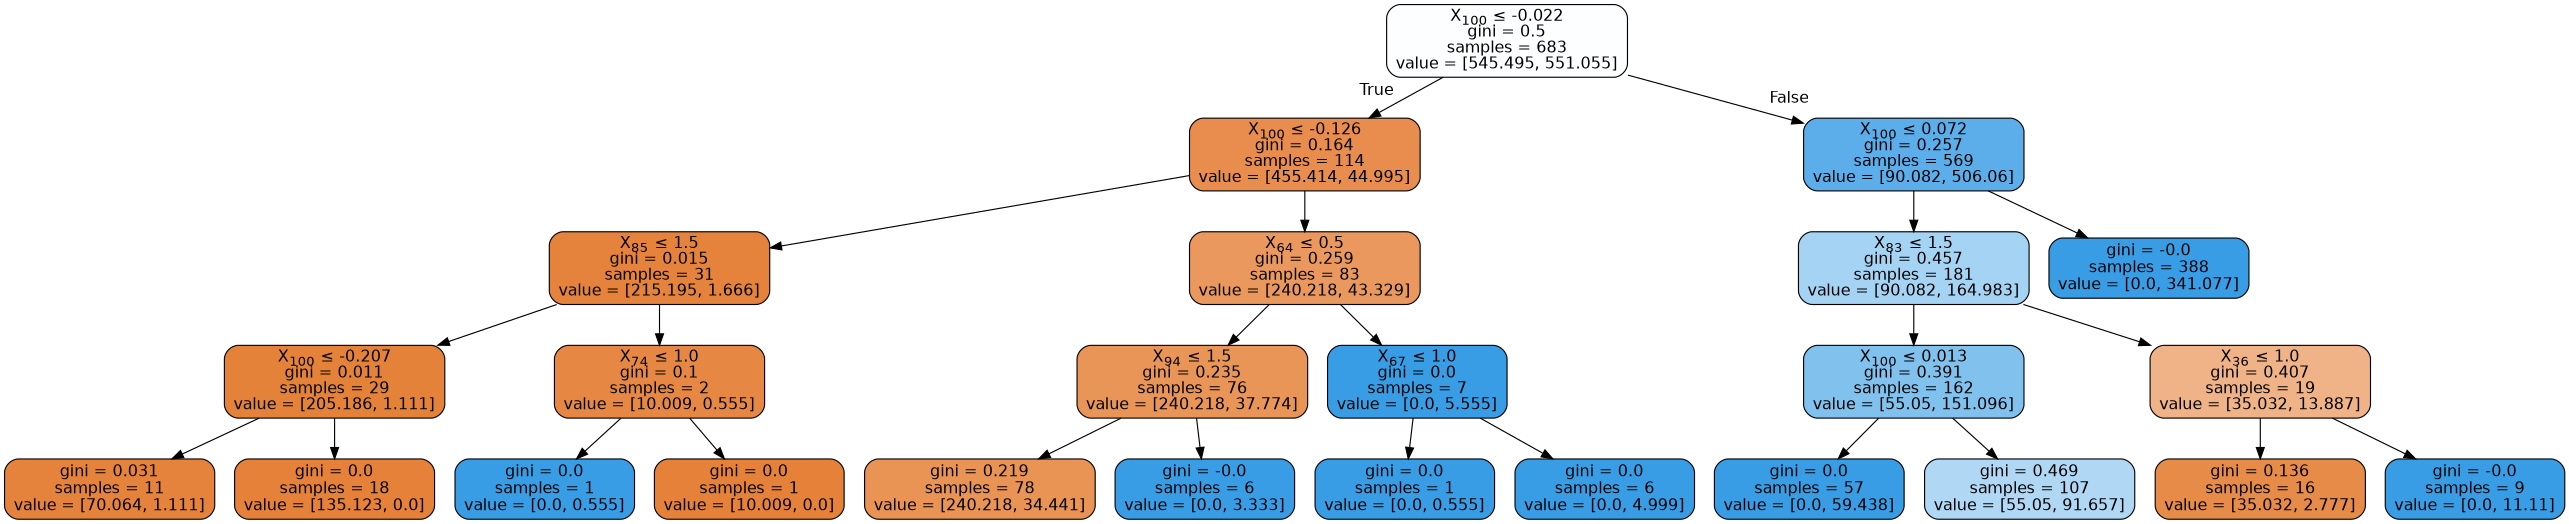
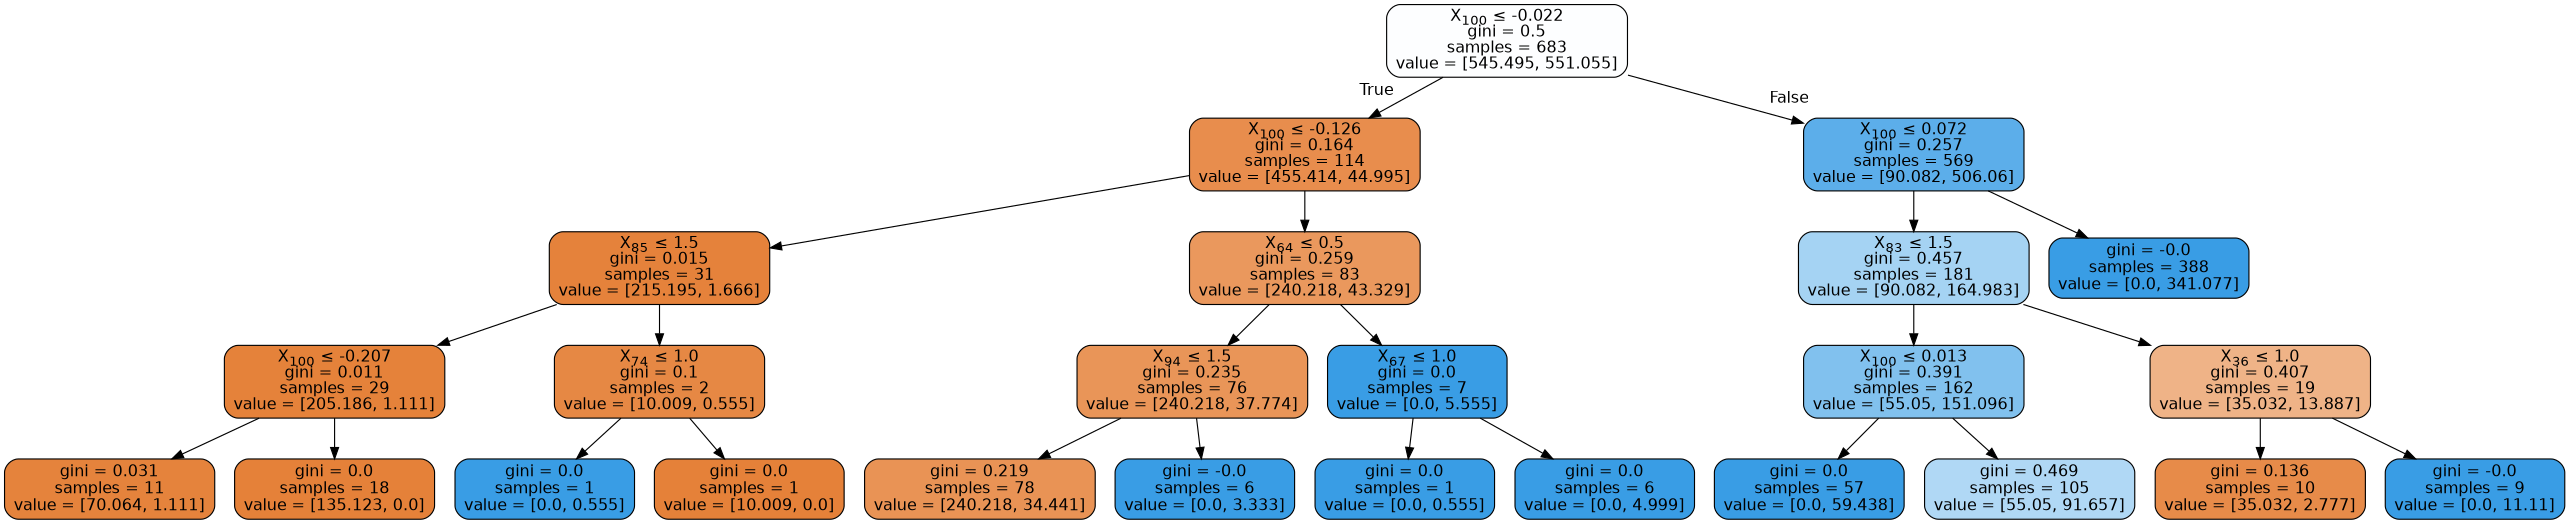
node "gini = 0.469": text "samples = 107" -> "samples = 105"
node "gini = 0.136": text "samples = 16" -> "samples = 10"
